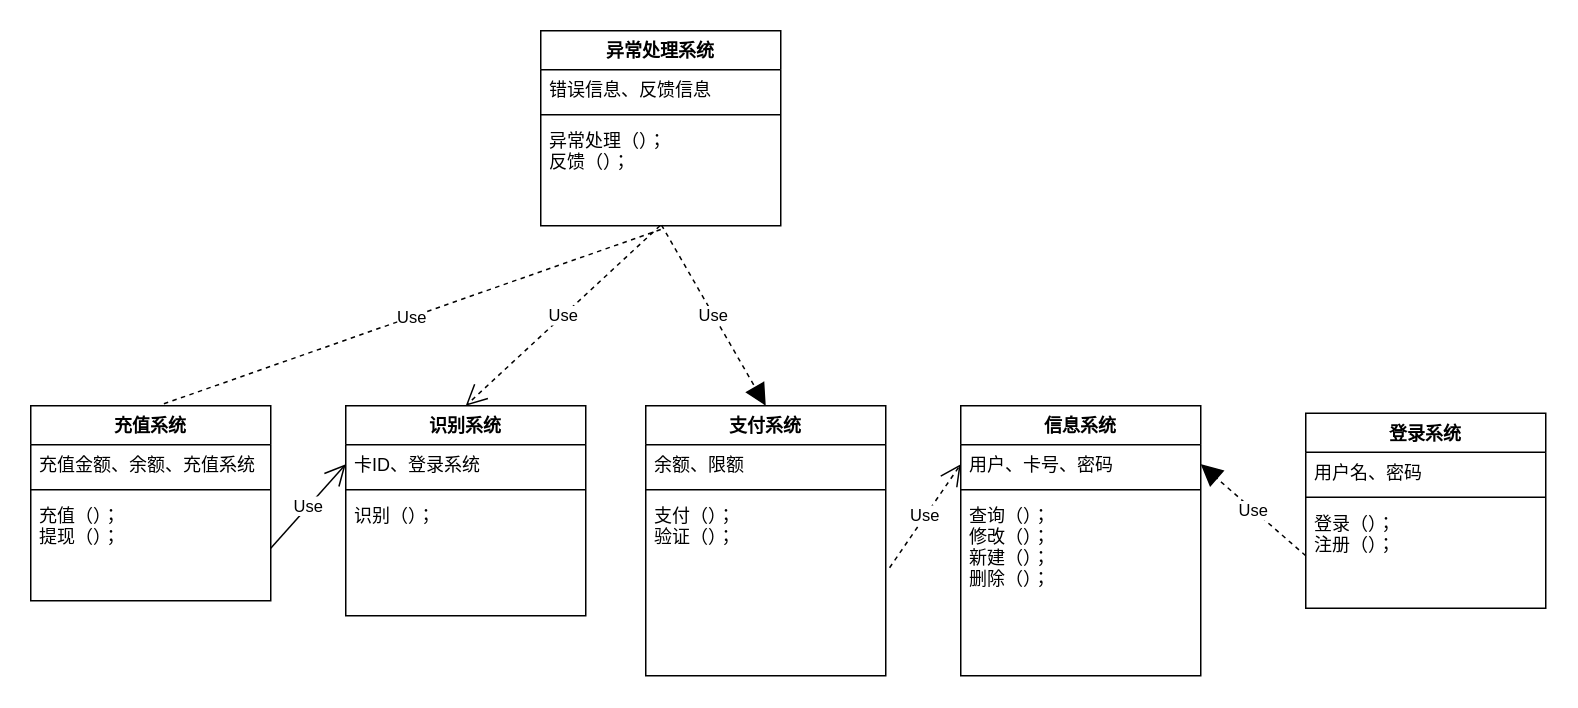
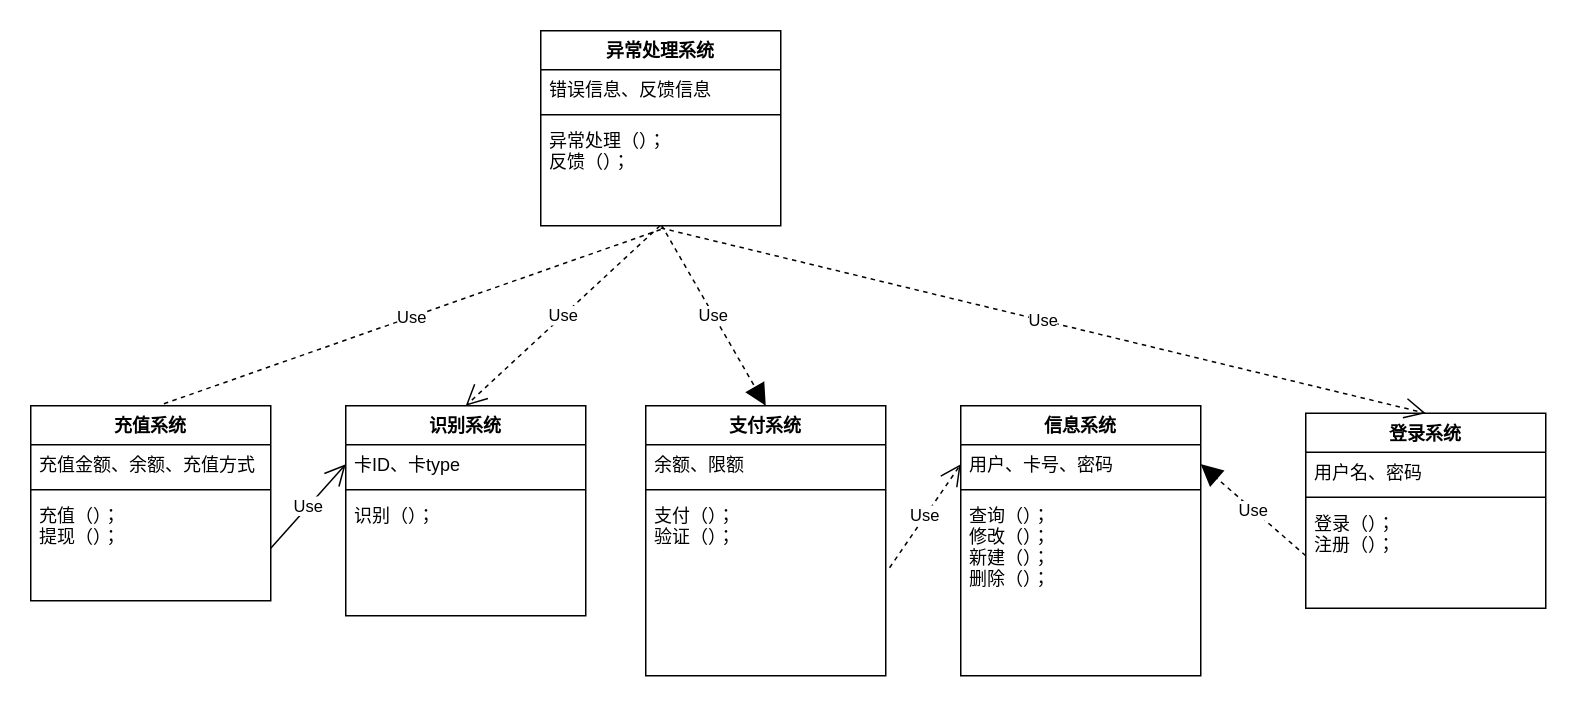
edge "异常处理（）； 反馈（）；" -> "登录系统": added, label "Use"
node "充值金额、余额、充值系统": label "充值金额、余额、充值系统" -> "充值金额、余额、充值方式"
node "卡ID、登录系统": label "卡ID、登录系统" -> "卡ID、卡type"
